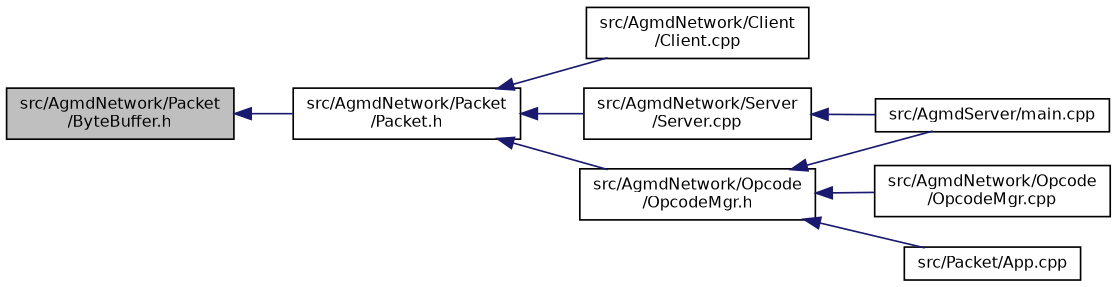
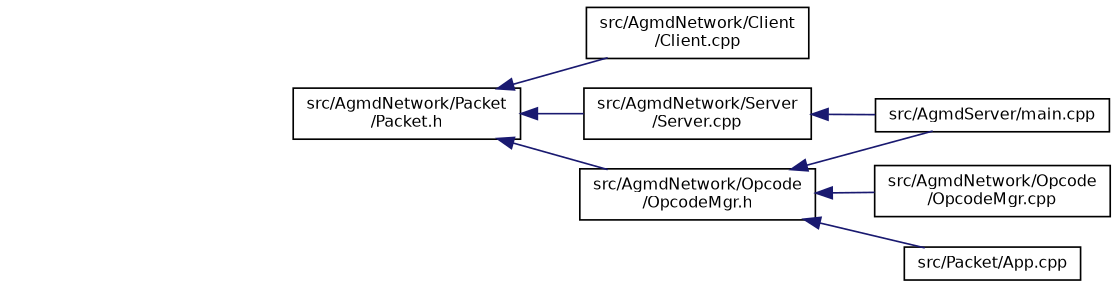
node "src/AgmdNetwork/Packet /ByteBuffer.h": removed
